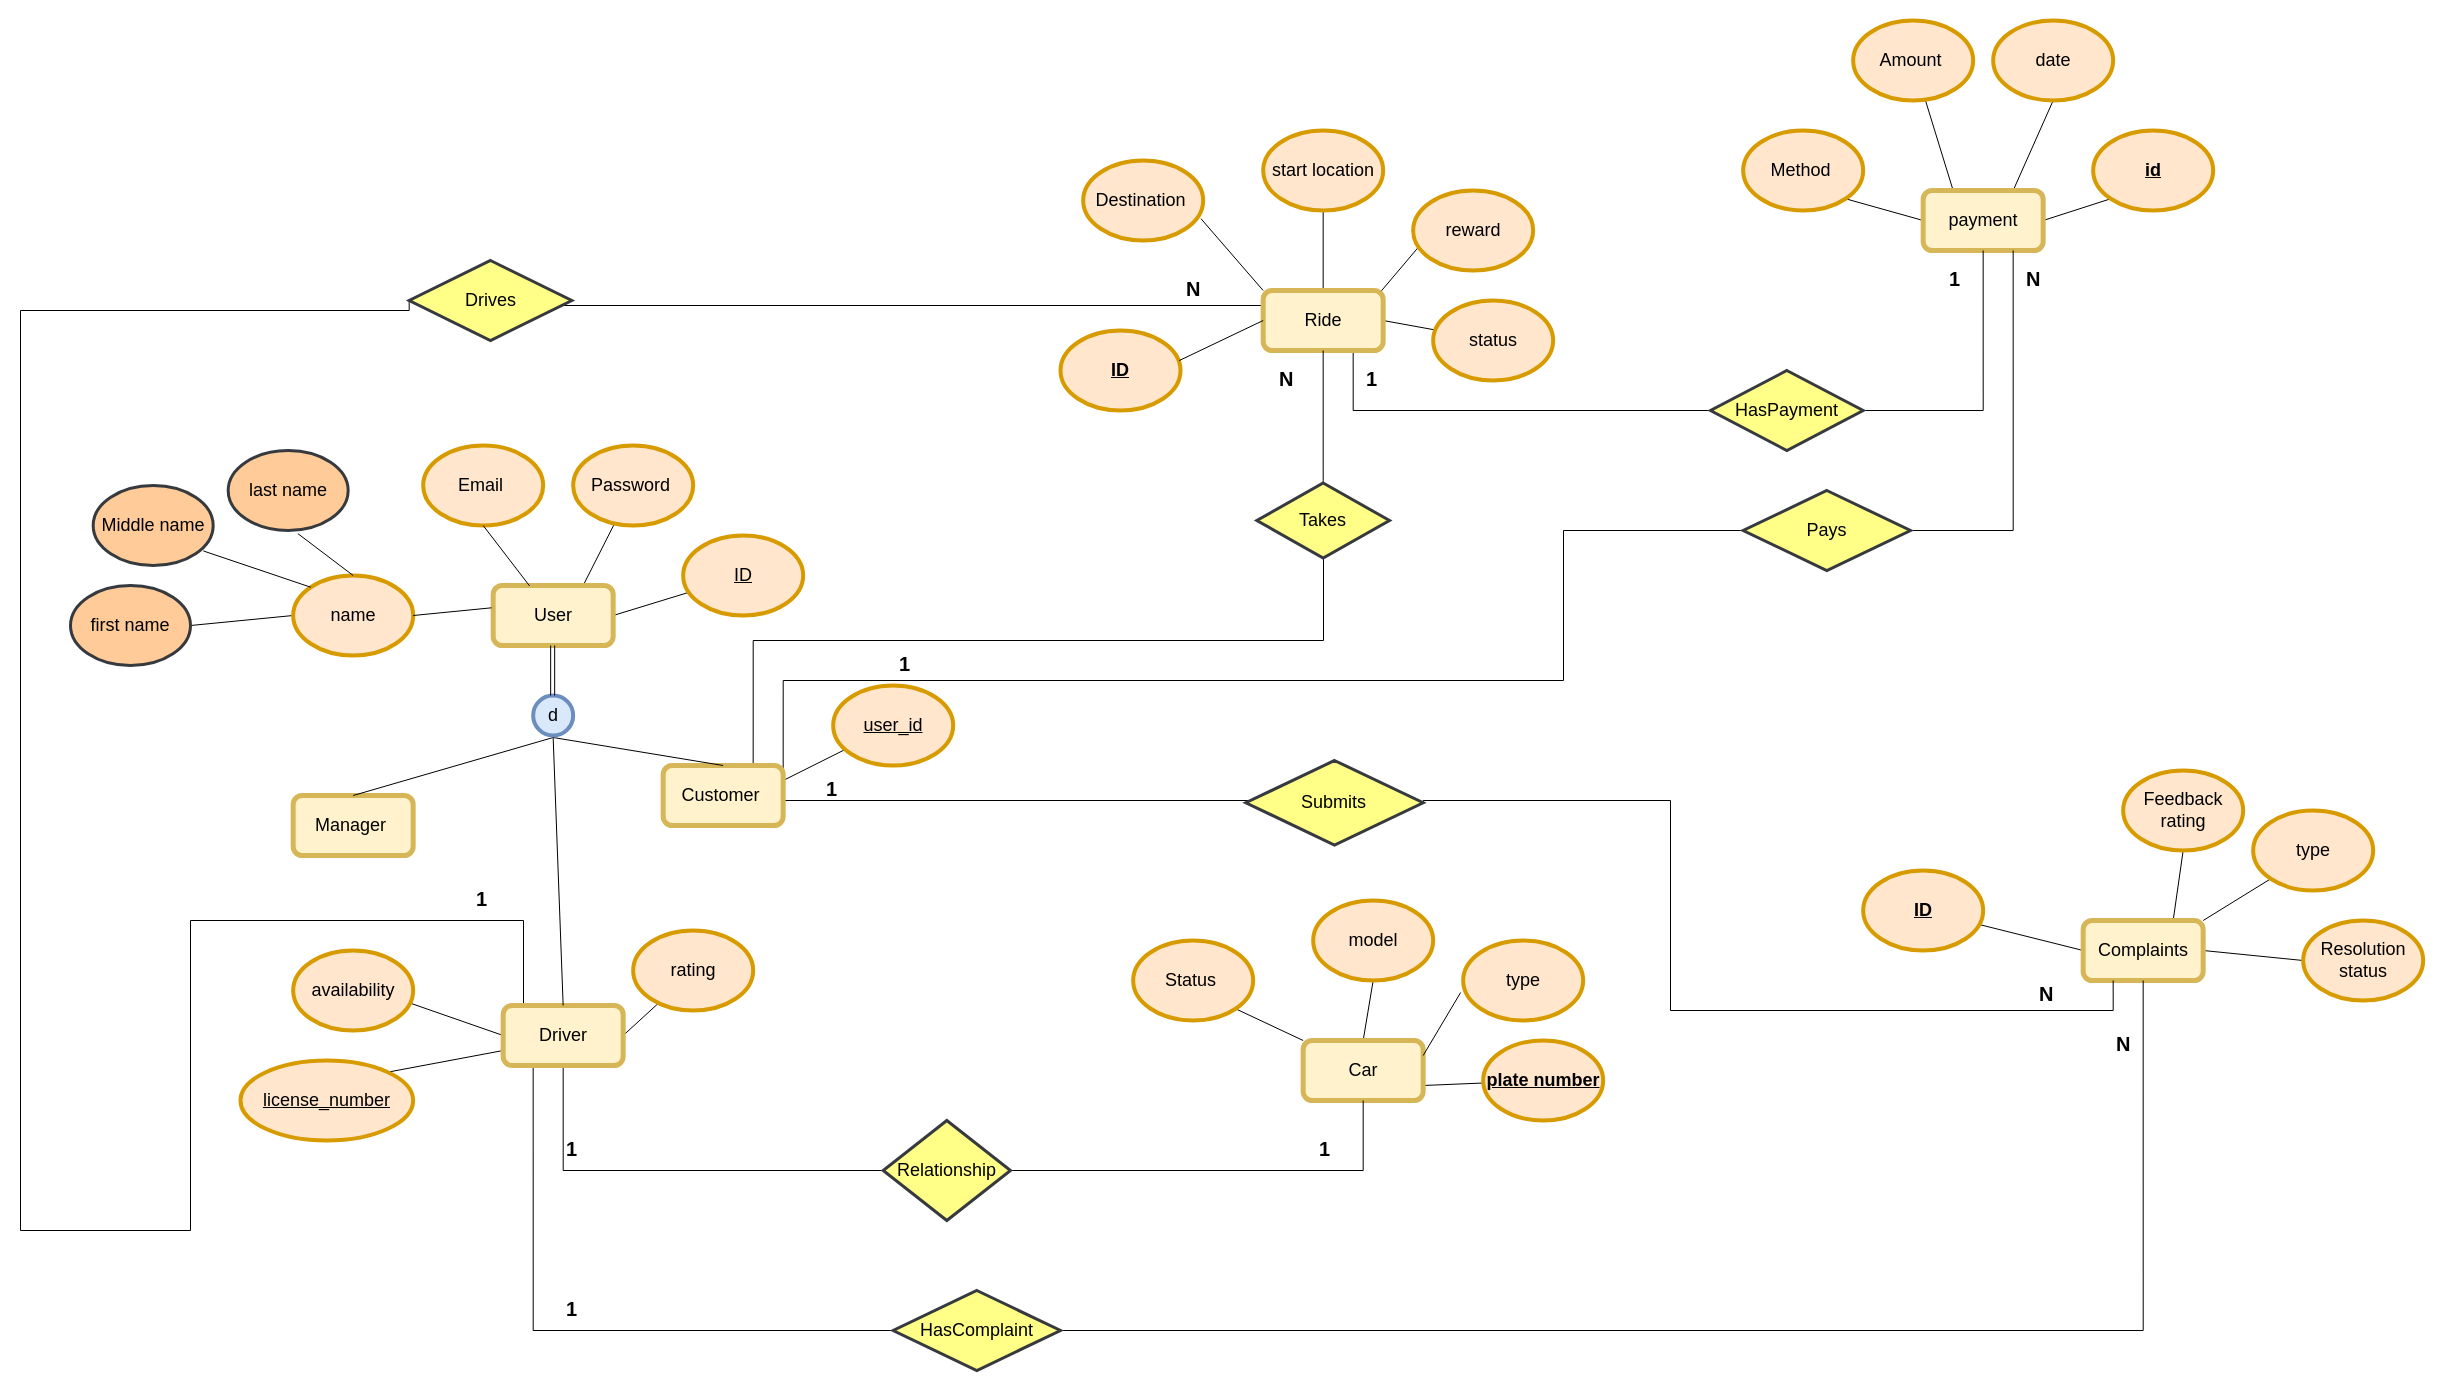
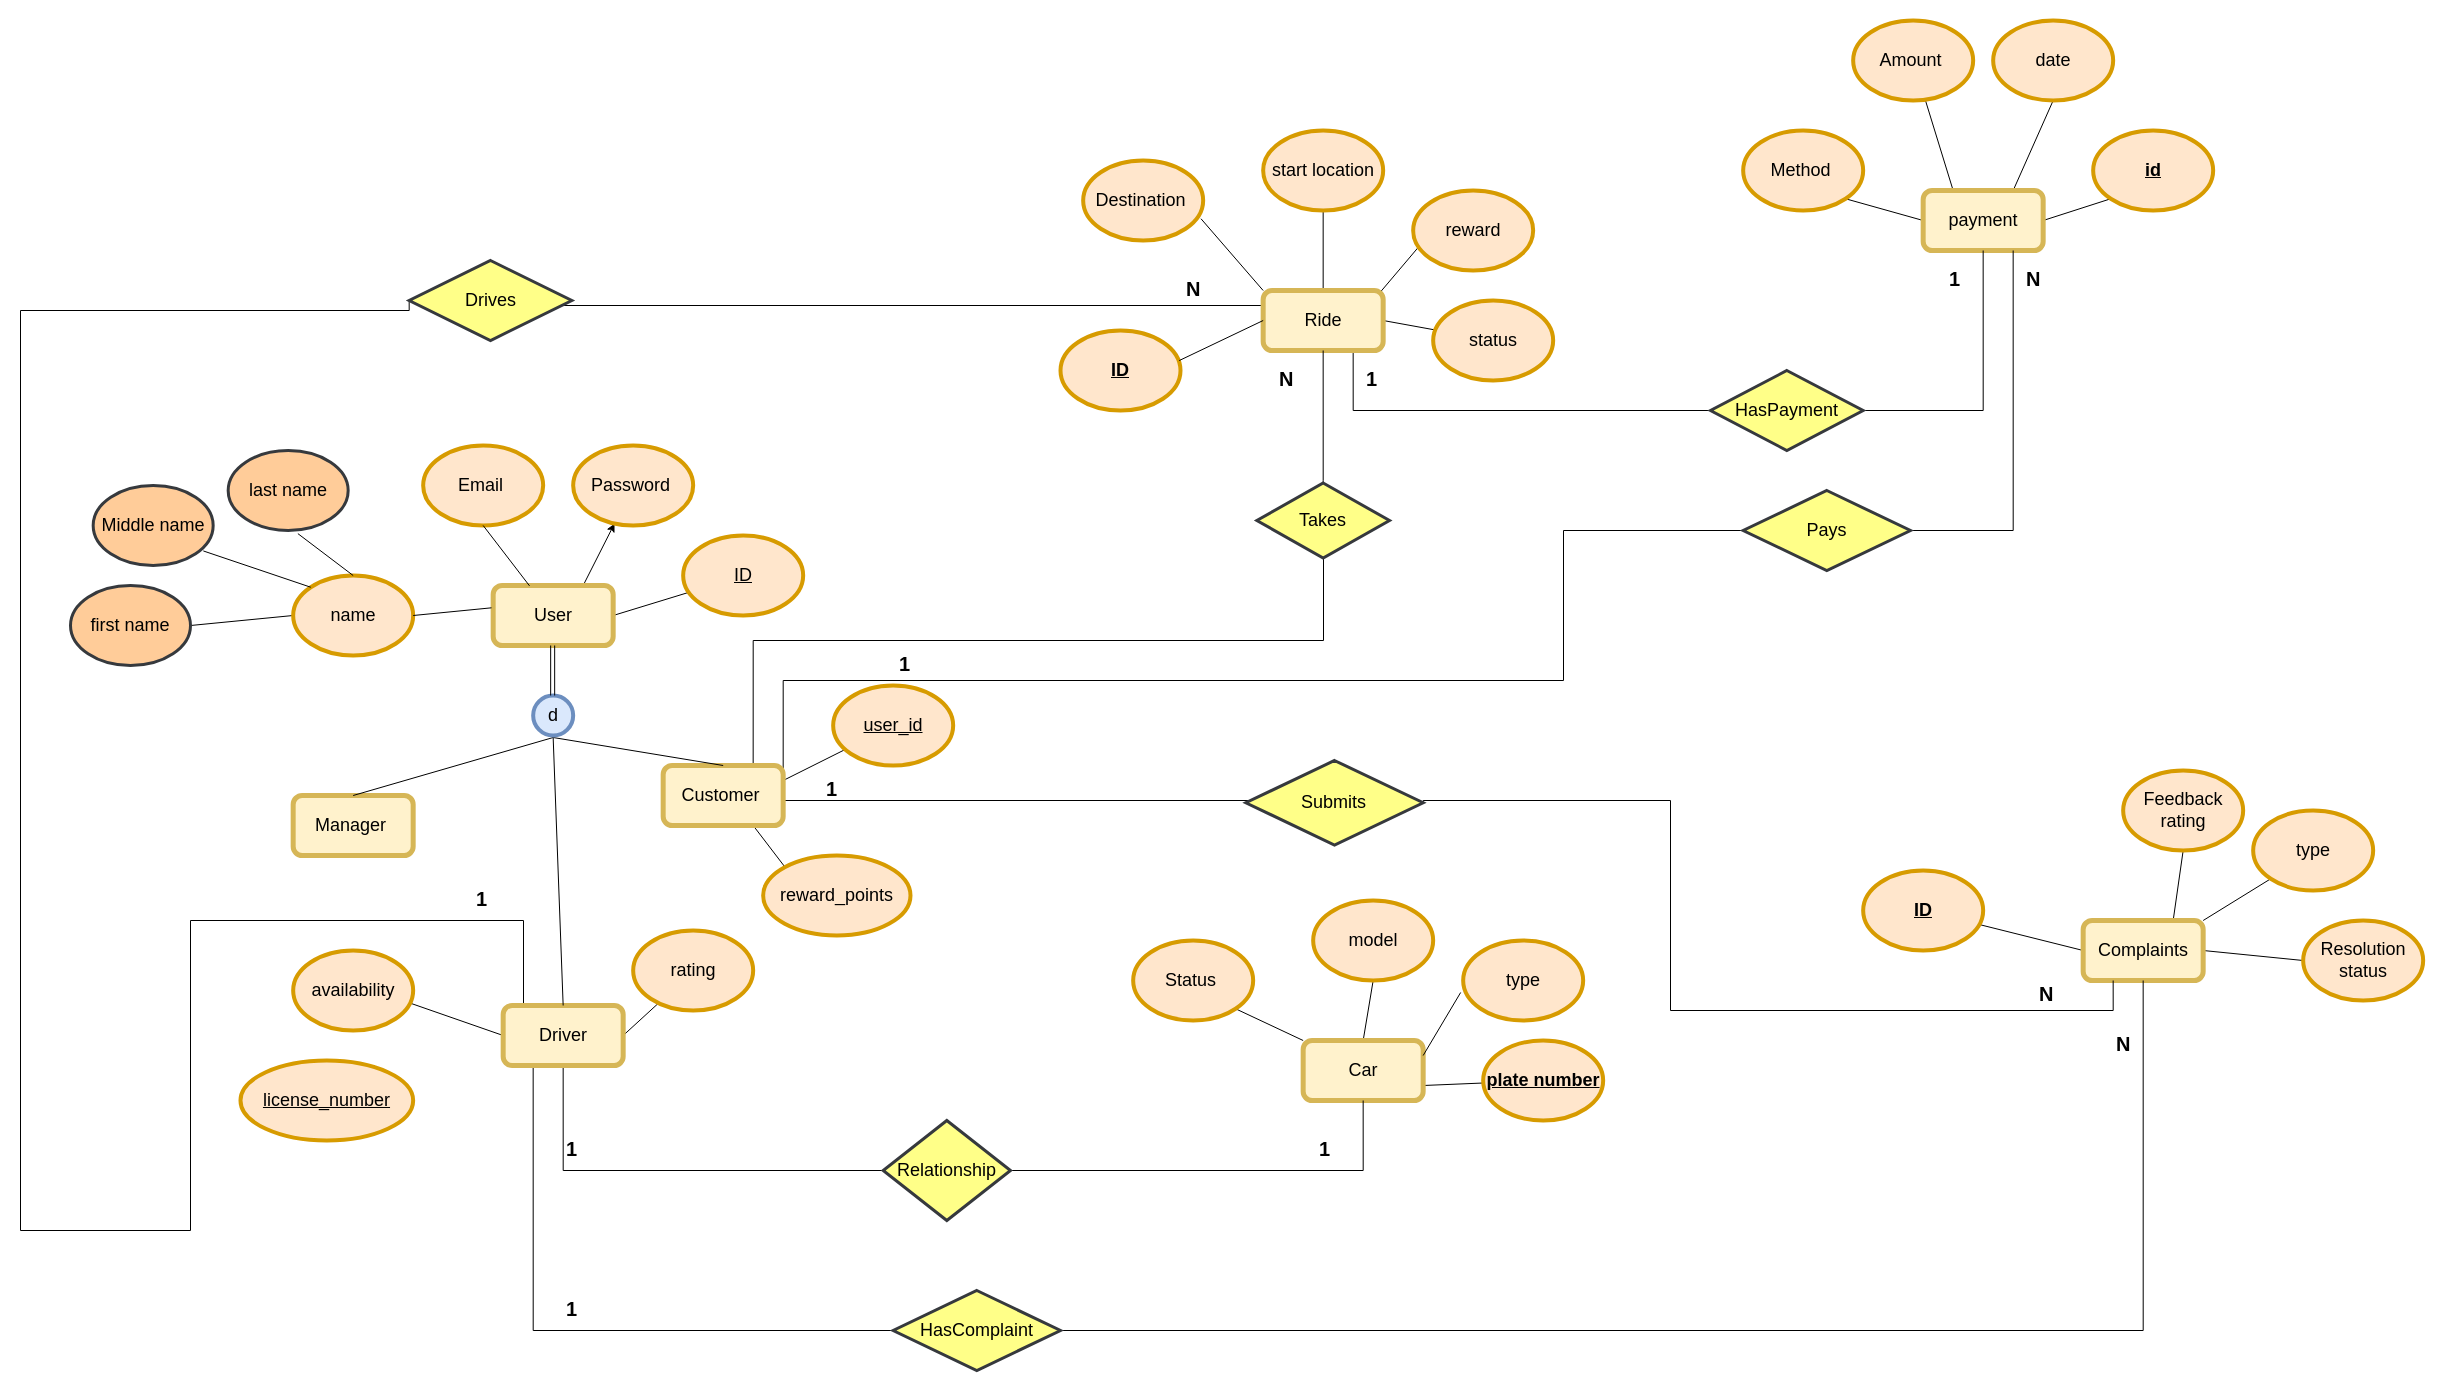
edge "Password" -- "User": arrowhead none -> classic
edge "Customer" -- "reward_points": added
node "reward_points": added
edge "Driver" -- "license_number": removed
